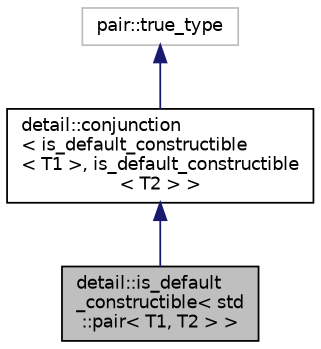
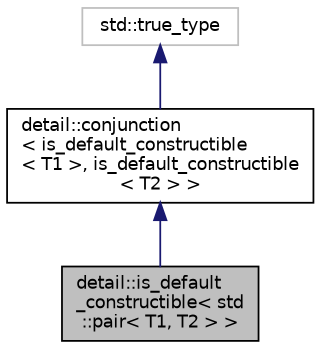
node "pair::true_type": label "pair::true_type" -> "std::true_type"
